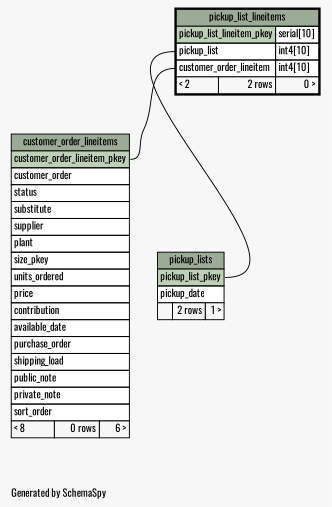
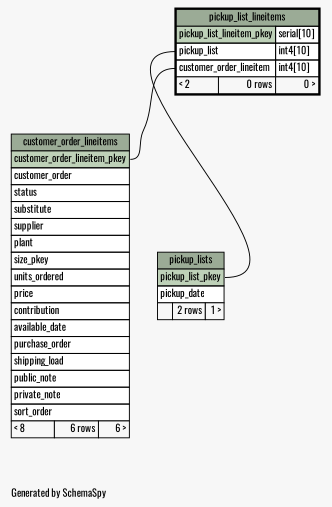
node "pickup_list_lineitems": text "2 rows" -> "0 rows"
node "customer_order_lineitems": text "0 rows" -> "6 rows"
